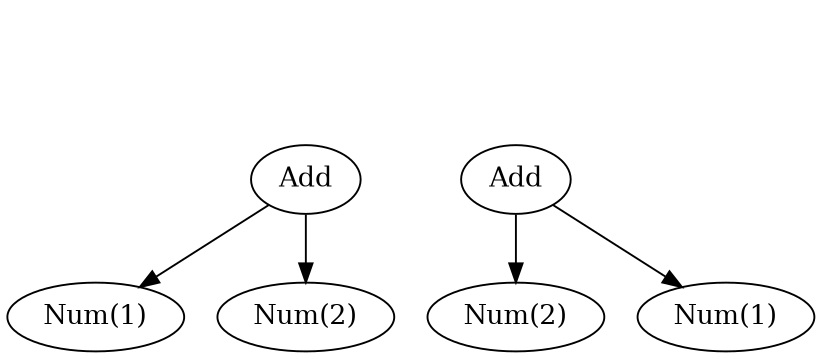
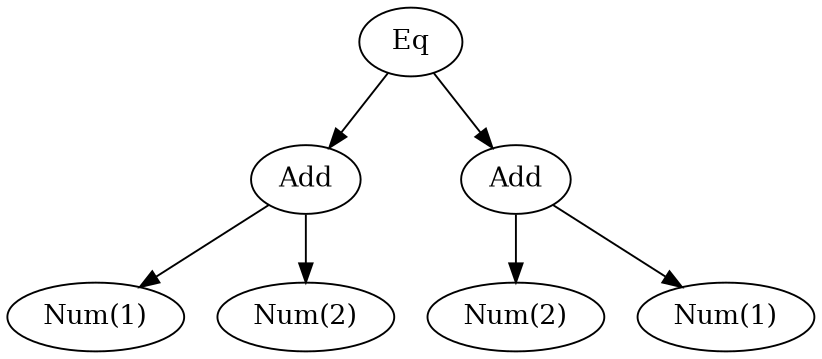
node "Eq": added
